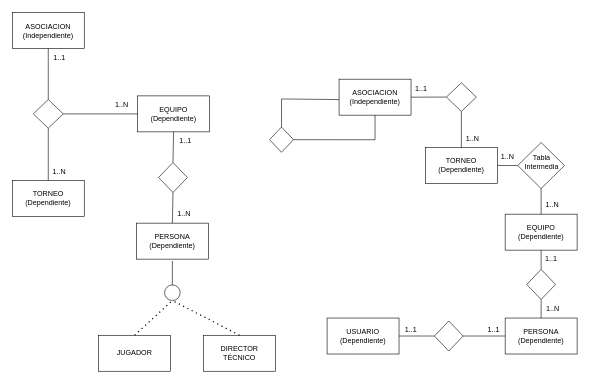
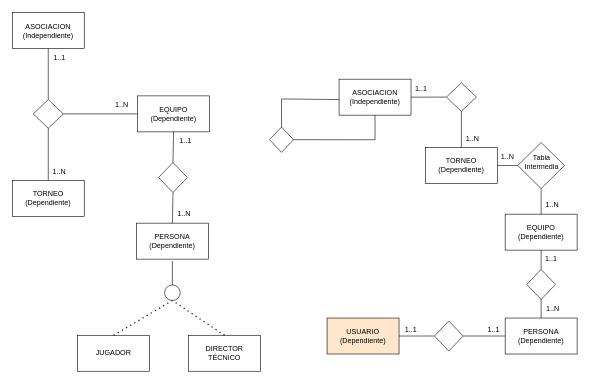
node "USUARIO (Dependiente)": fillcolor #ffffff -> #ffe6cc
node "JUGADOR": moved (135, 353) -> (114, 353)
node "DIRECTOR TÉCNICO": moved (240, 353) -> (225, 353)
